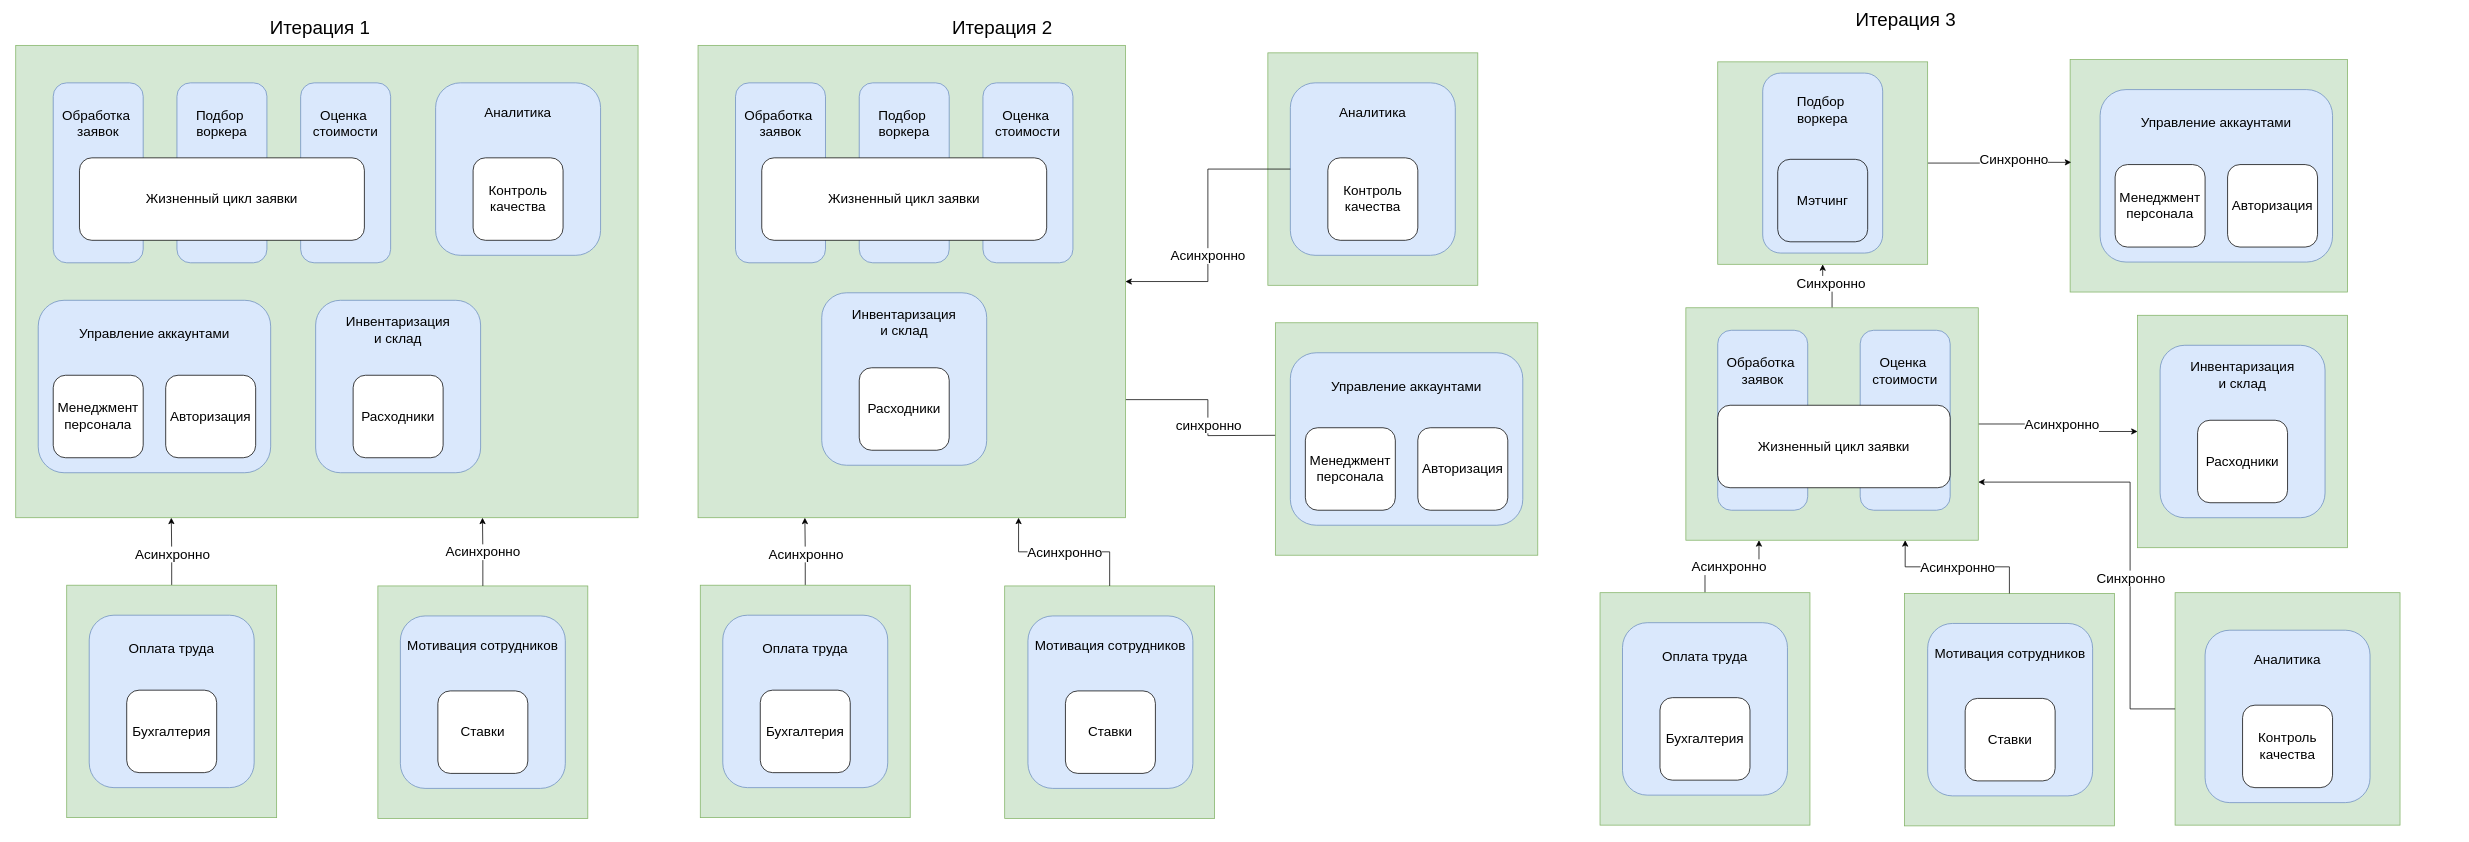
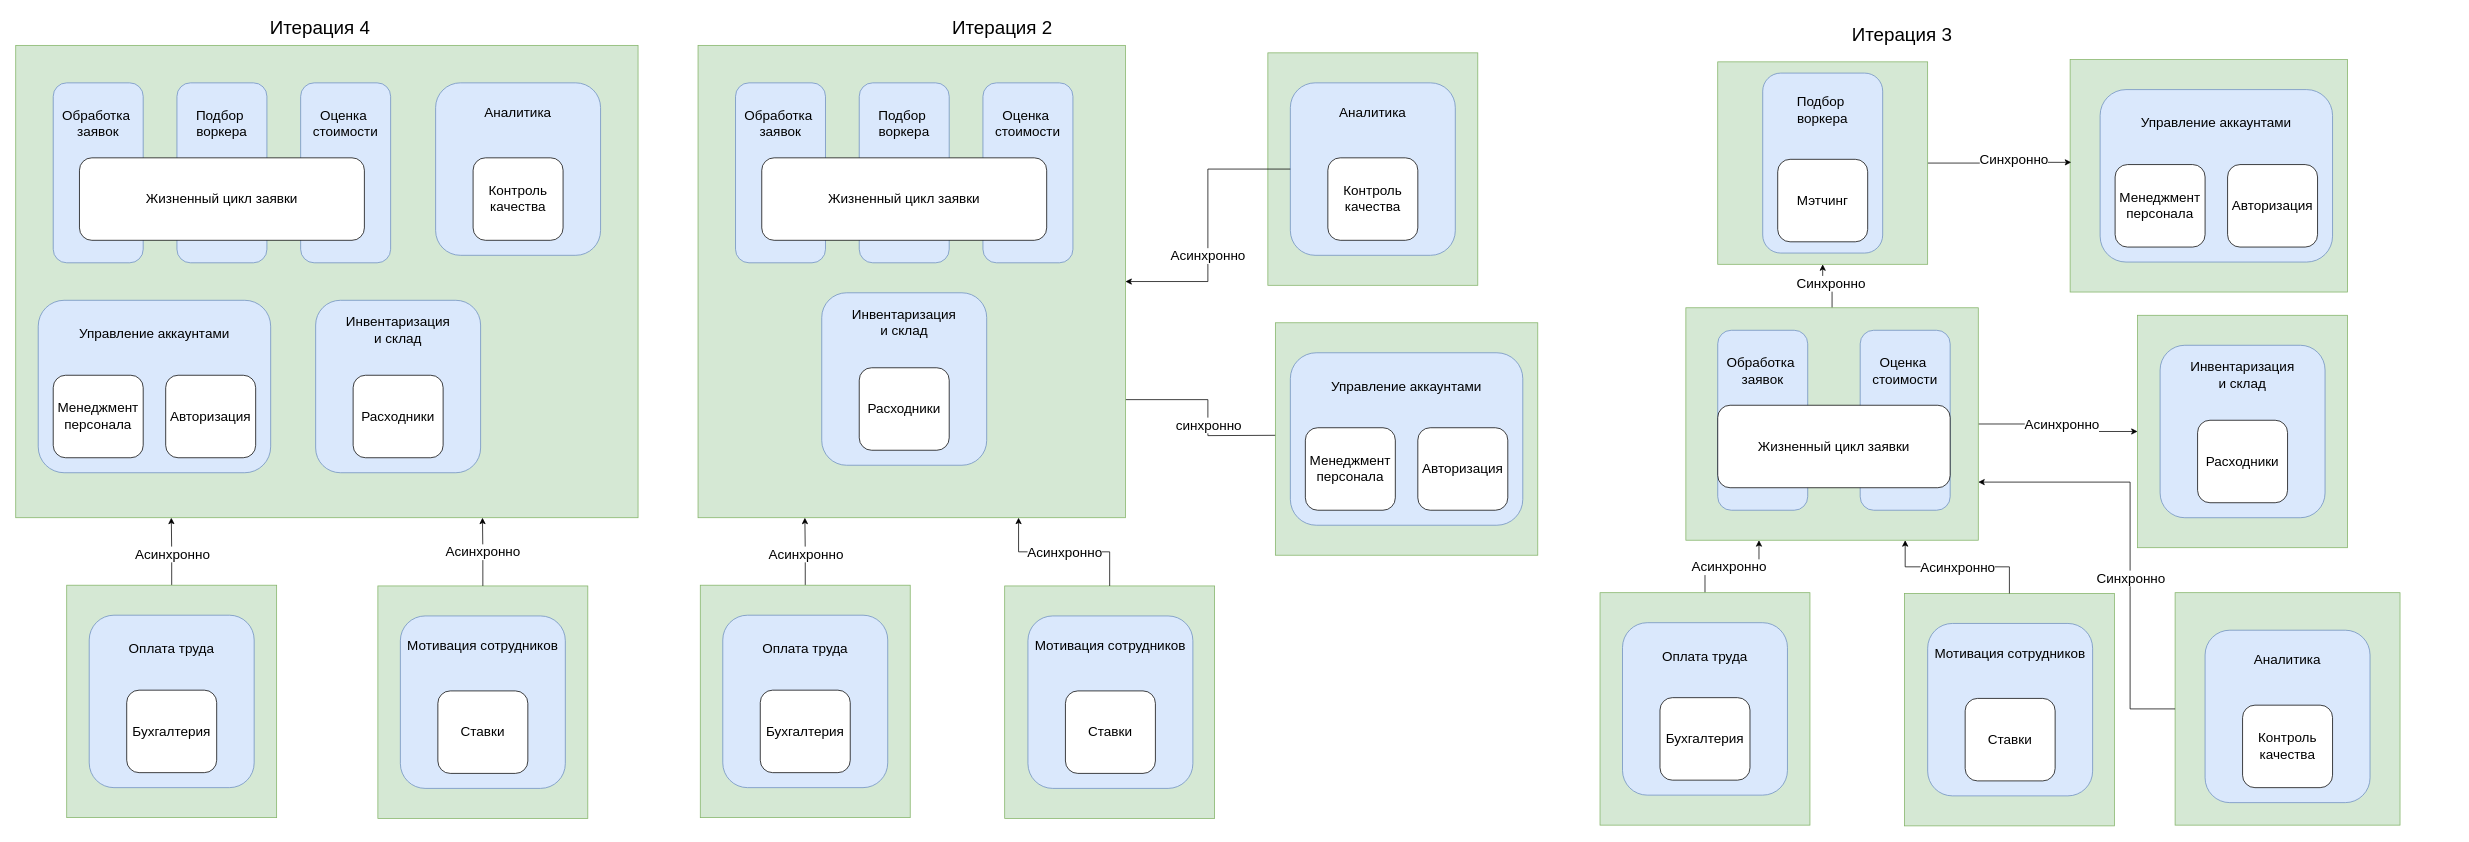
node "Итерация 3": moved (1906, 19) -> (1902, 34)
node "Итерация 1": label "Итерация 1" -> "Итерация 4"
node "Мэтчинг": fillcolor #dae8fc -> #ffffff
